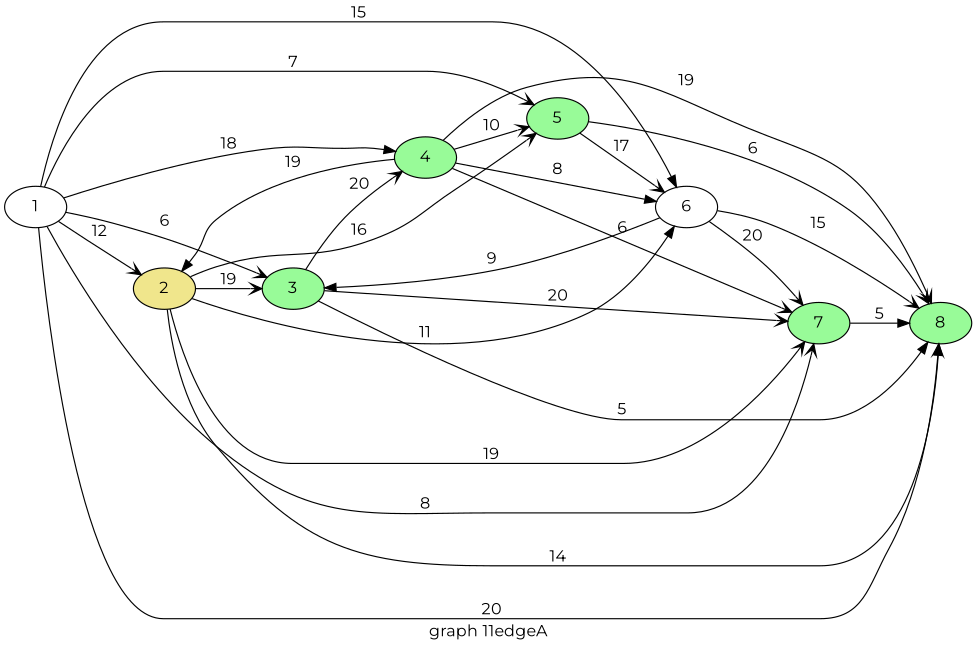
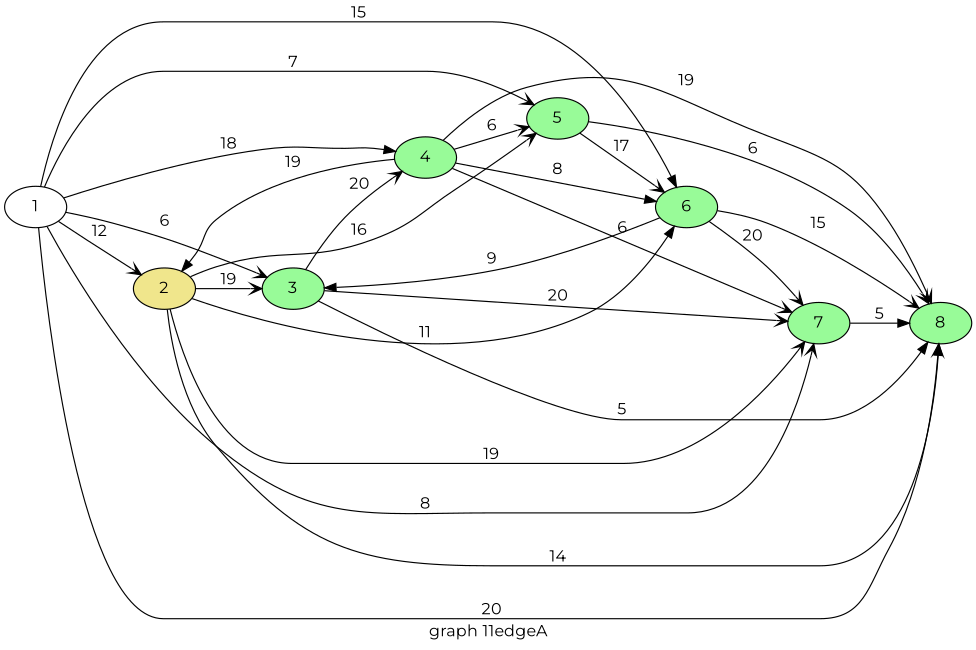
edge "4" -> "5": label " 10 " -> " 6 "
node "6": fillcolor white -> palegreen
